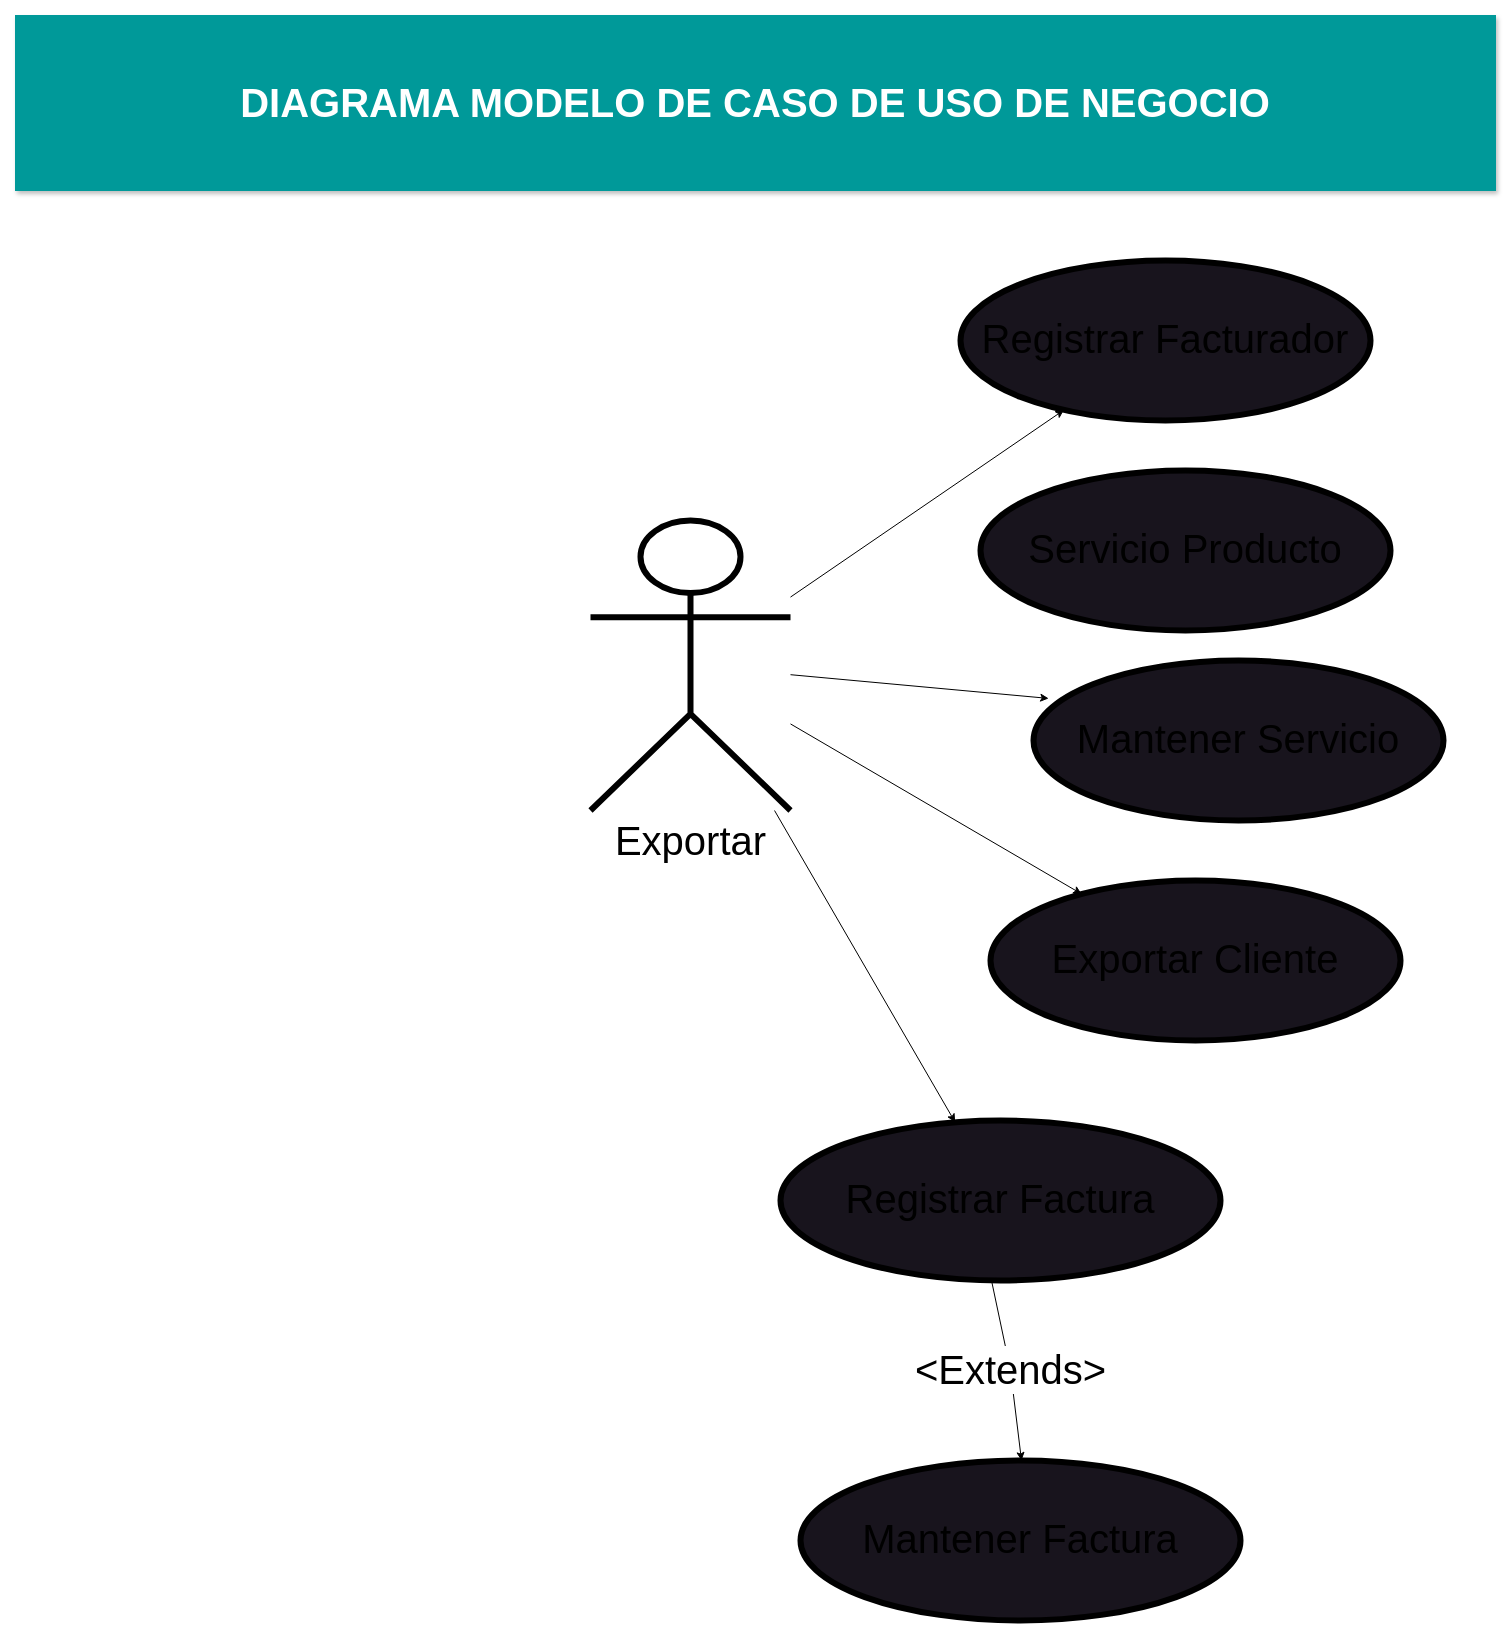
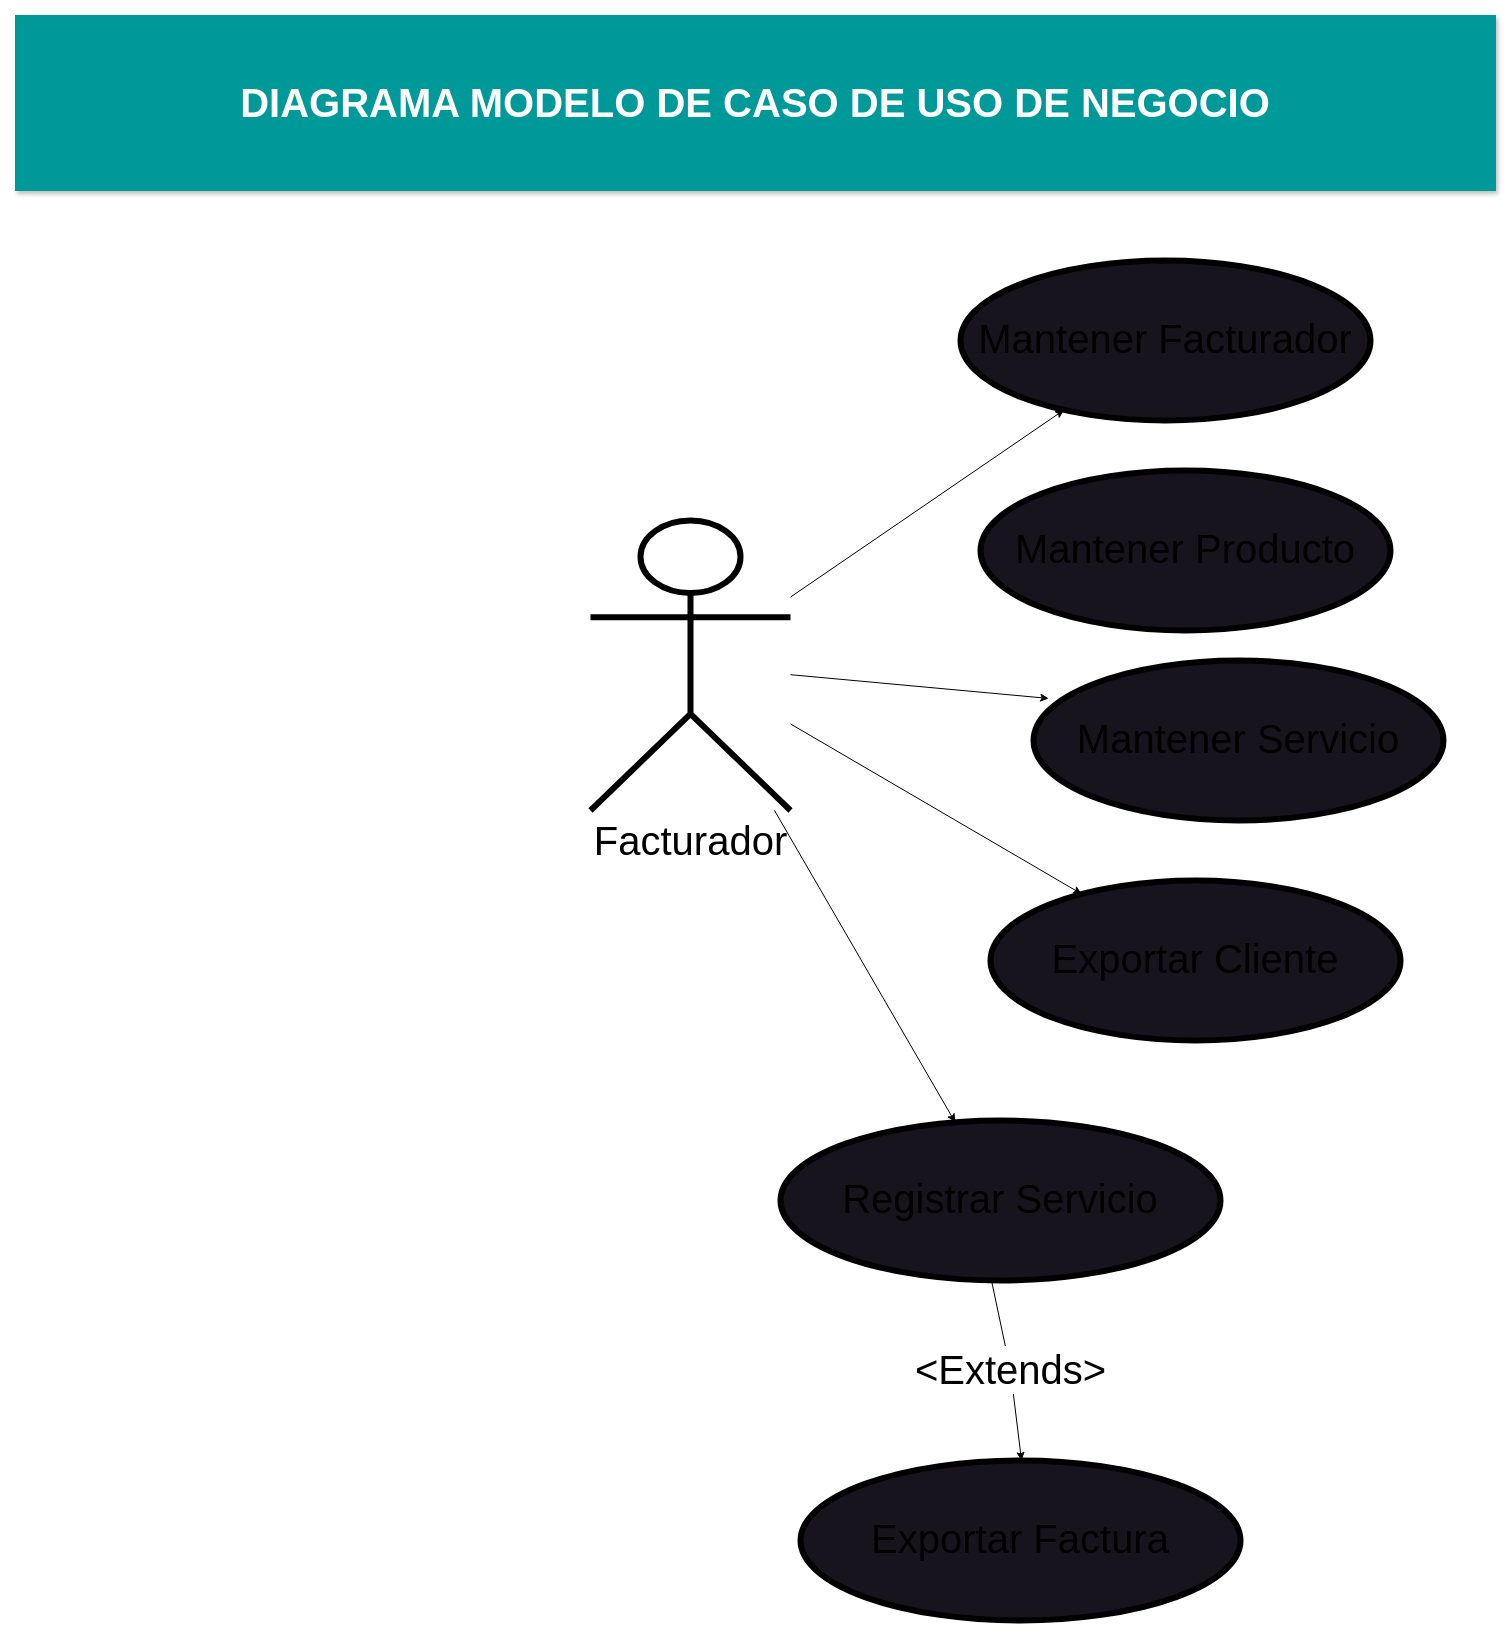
node "Registrar Facturador": label "Registrar Facturador" -> "Mantener Facturador"
node "Servicio Producto": label "Servicio Producto" -> "Mantener Producto"
node "Exportar": label "Exportar" -> "Facturador"
node "Registrar Factura": label "Registrar Factura" -> "Registrar Servicio"
node "Mantener Factura": label "Mantener Factura" -> "Exportar Factura"
